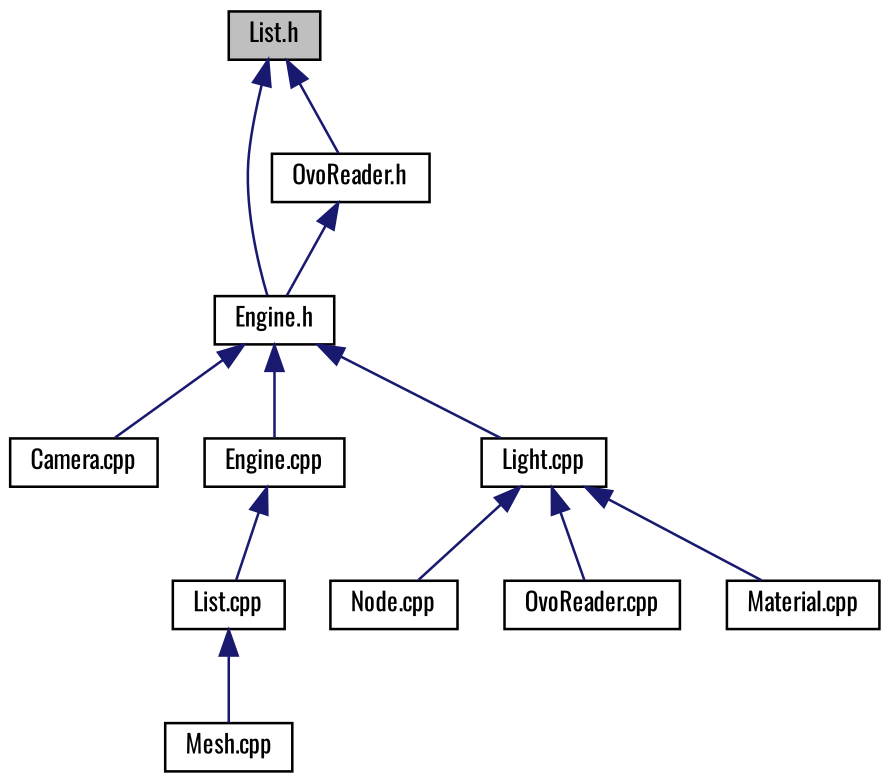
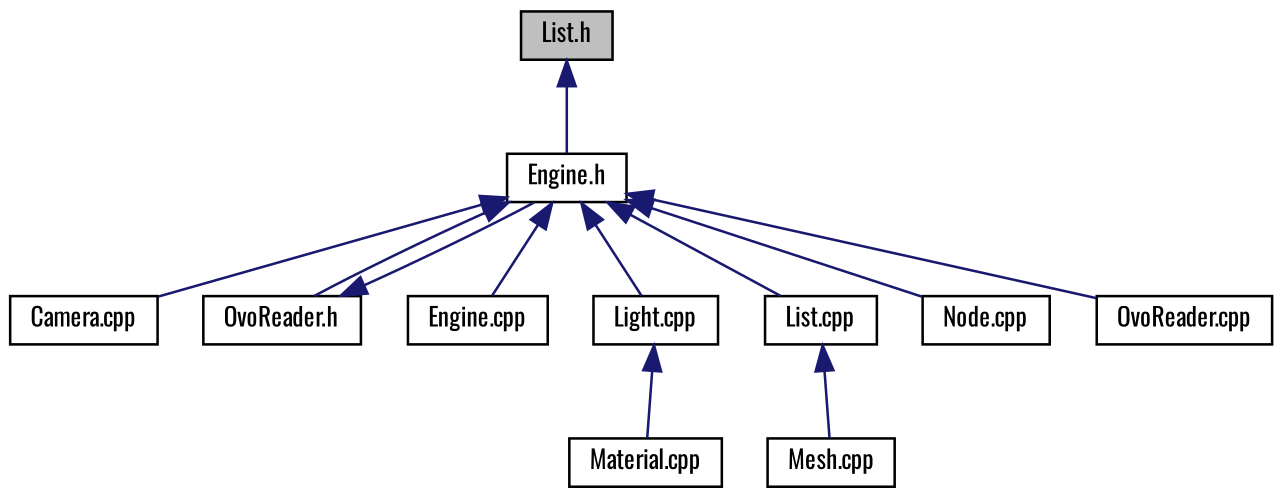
edge "OvoReader.h" -> "List.h": now "OvoReader.h" -> "Engine.h"
edge "Node.cpp" -> "Light.cpp": now "Node.cpp" -> "Engine.h"
edge "List.cpp" -> "Engine.cpp": now "List.cpp" -> "Engine.h"
edge "OvoReader.cpp" -> "Light.cpp": now "OvoReader.cpp" -> "Engine.h"
